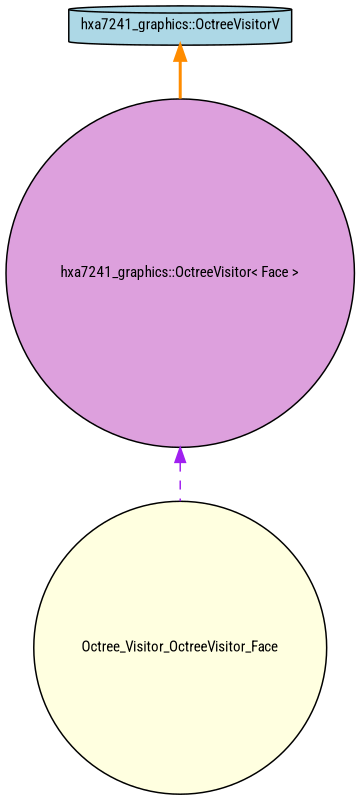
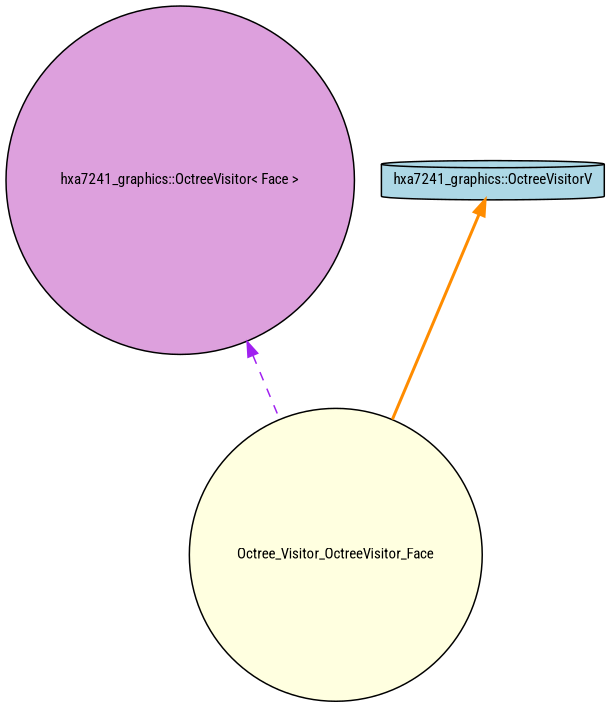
edge "hxa7241_graphics::OctreeVisitor< Face >" -> "hxa7241_graphics::OctreeVisitorV": now "Octree_Visitor_OctreeVisitor_Face" -> "hxa7241_graphics::OctreeVisitorV"
